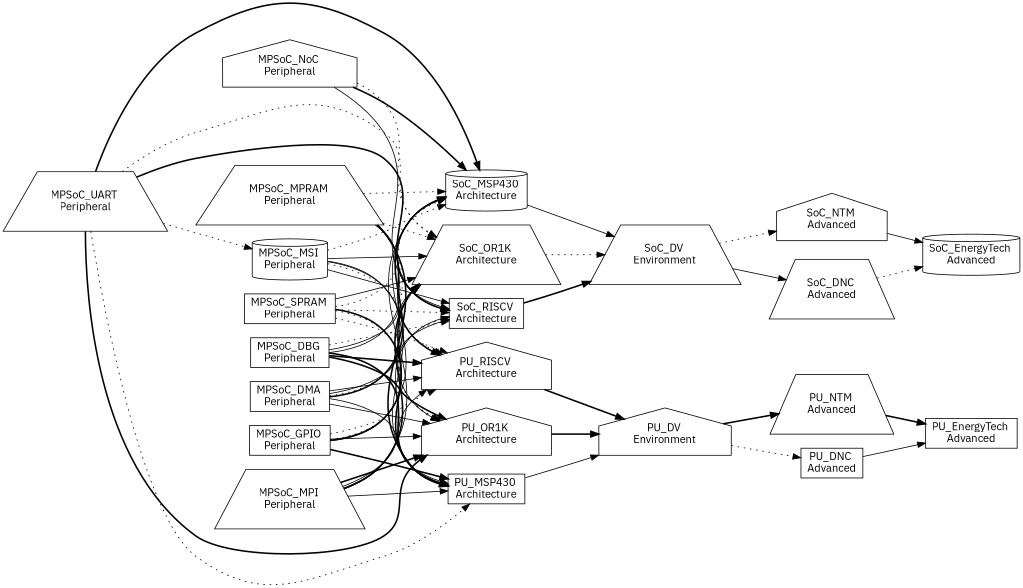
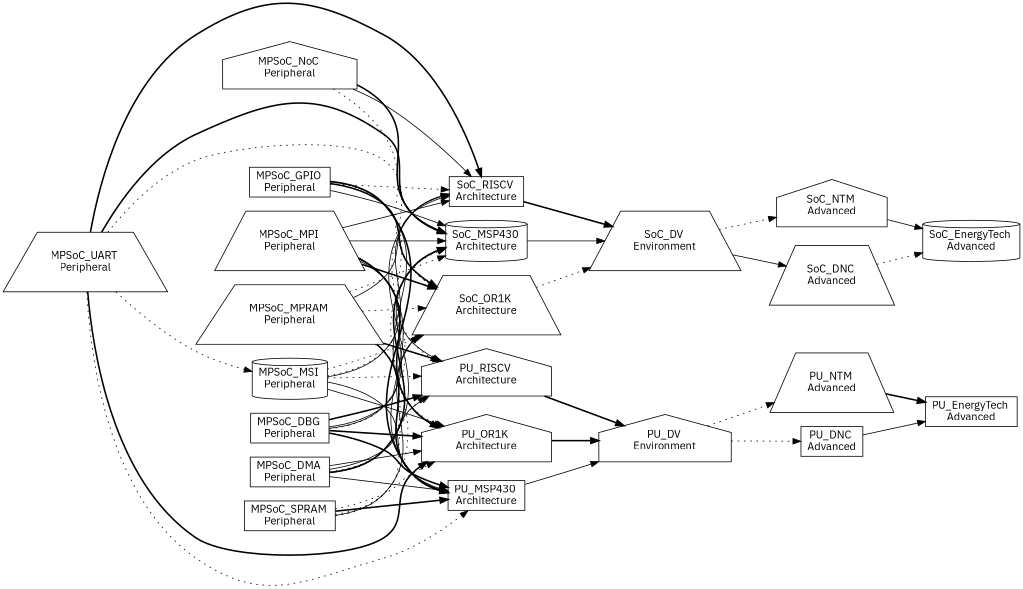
edge "MPSoC_MSI Peripheral" -> "SoC_OR1K Architecture": style solid -> dotted
edge "MPSoC_SPRAM Peripheral" -> "SoC_RISCV Architecture": removed
edge "PU_DV Environment" -> "PU_NTM Advanced": style bold -> dotted
